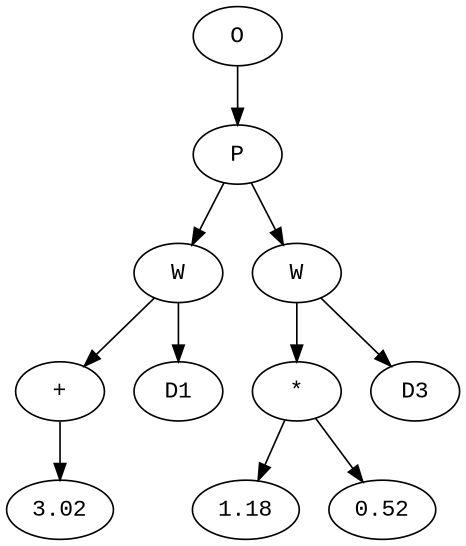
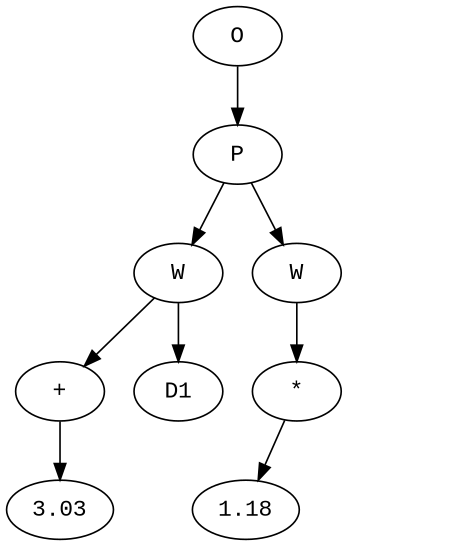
node "D3": removed
node "3.02": label "3.02" -> "3.03"
node "0.52": removed
